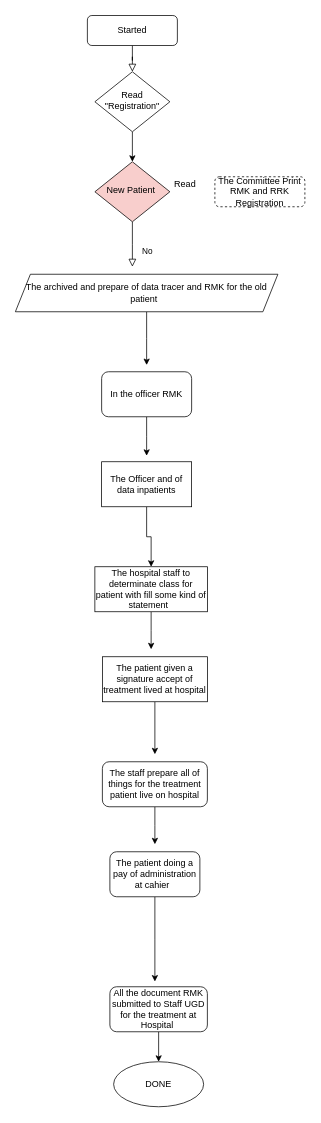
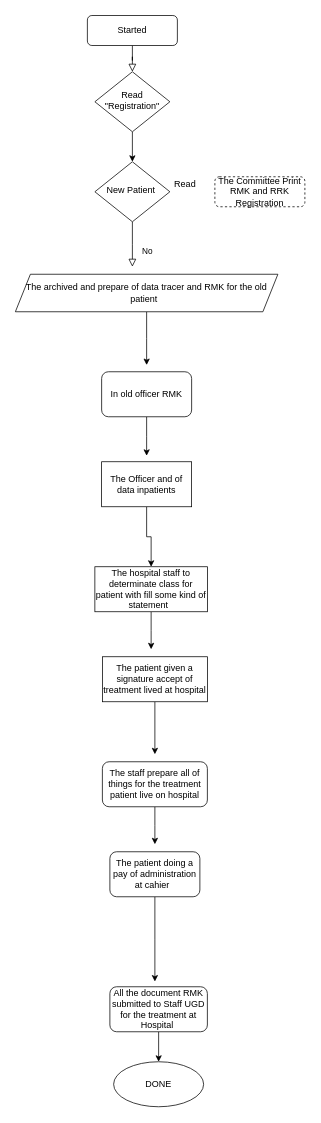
node "New Patient": fillcolor #f8cecc -> #ffffff
node "In the officer RMK": label "In the officer RMK" -> "In old officer RMK"
